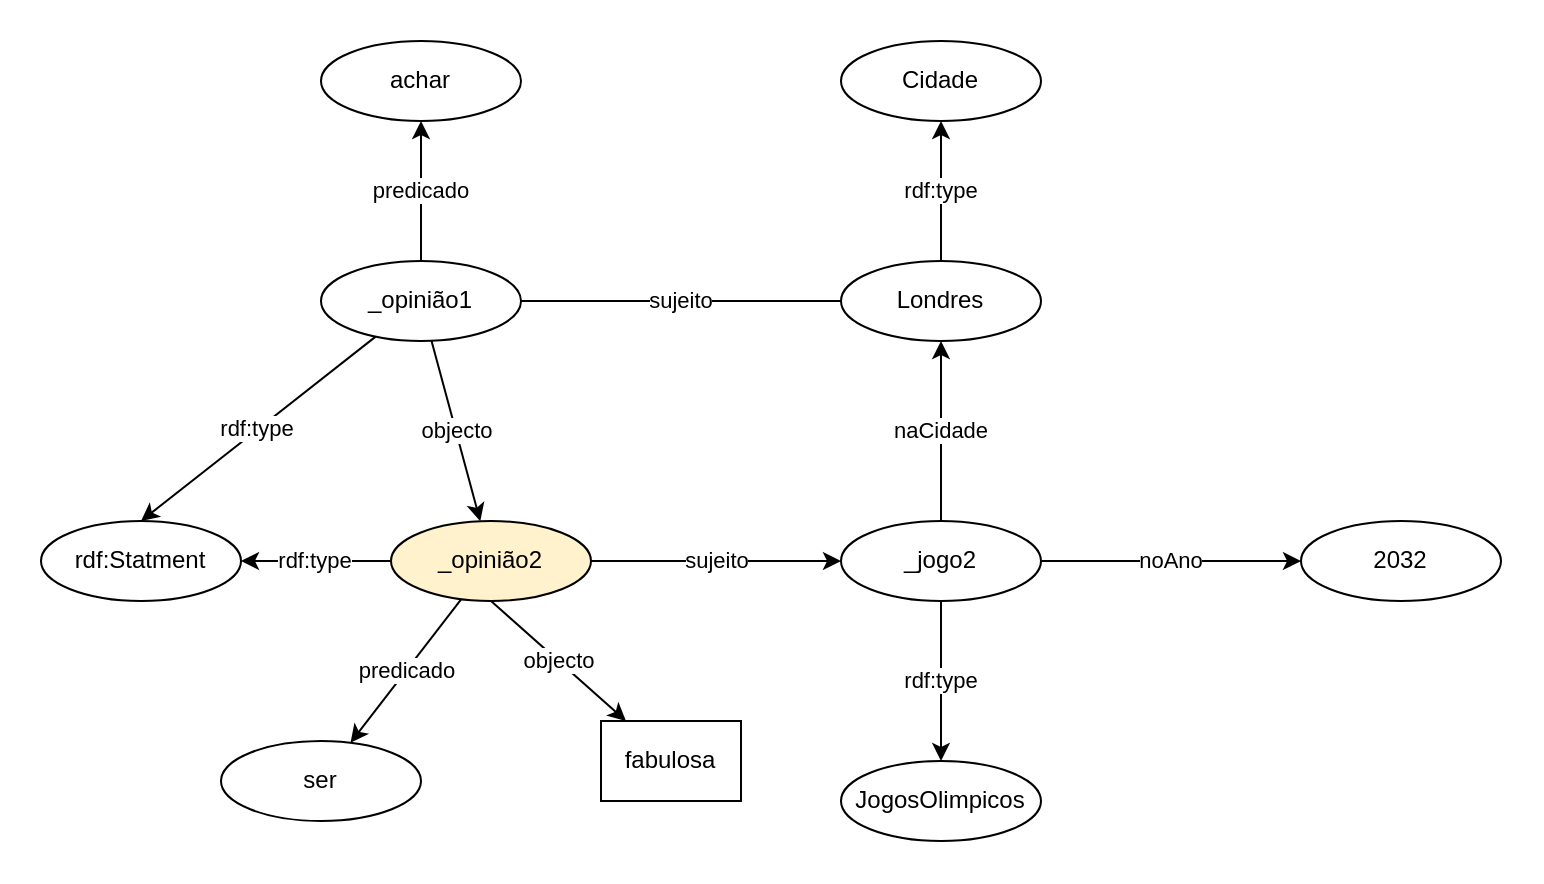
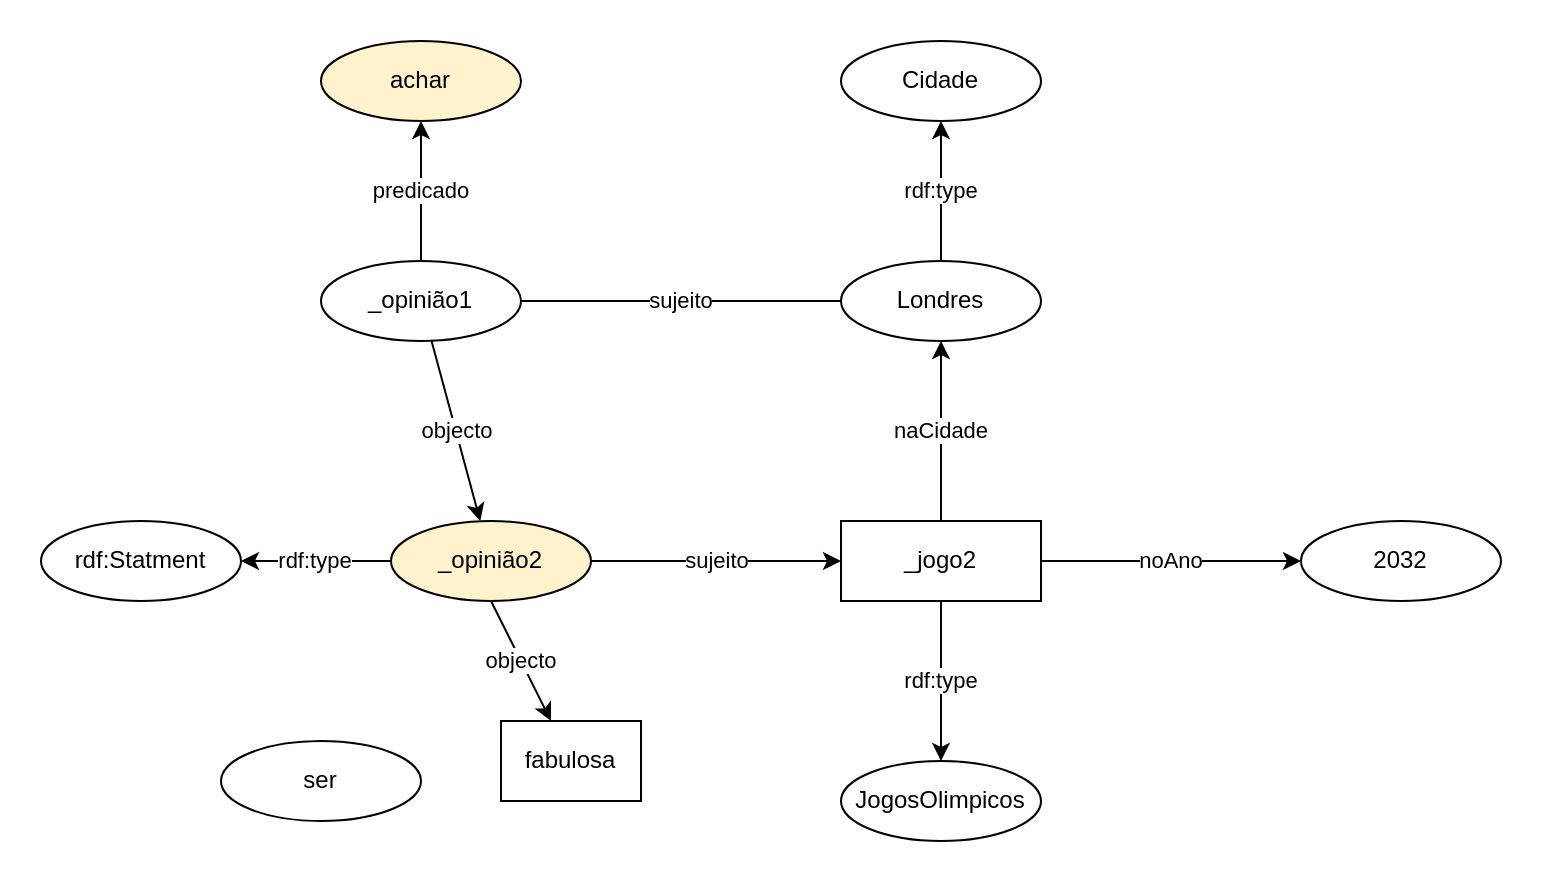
node "achar": fillcolor #ffffff -> #fff2cc
edge "_opinião1" -> "rdf:Statment": removed, label "rdf:type"
node "_jogo2": shape ellipse -> rectangle
edge "_opinião2" -> "ser": removed, label "predicado"
node "fabulosa": moved (671, 761) -> (571, 761)
